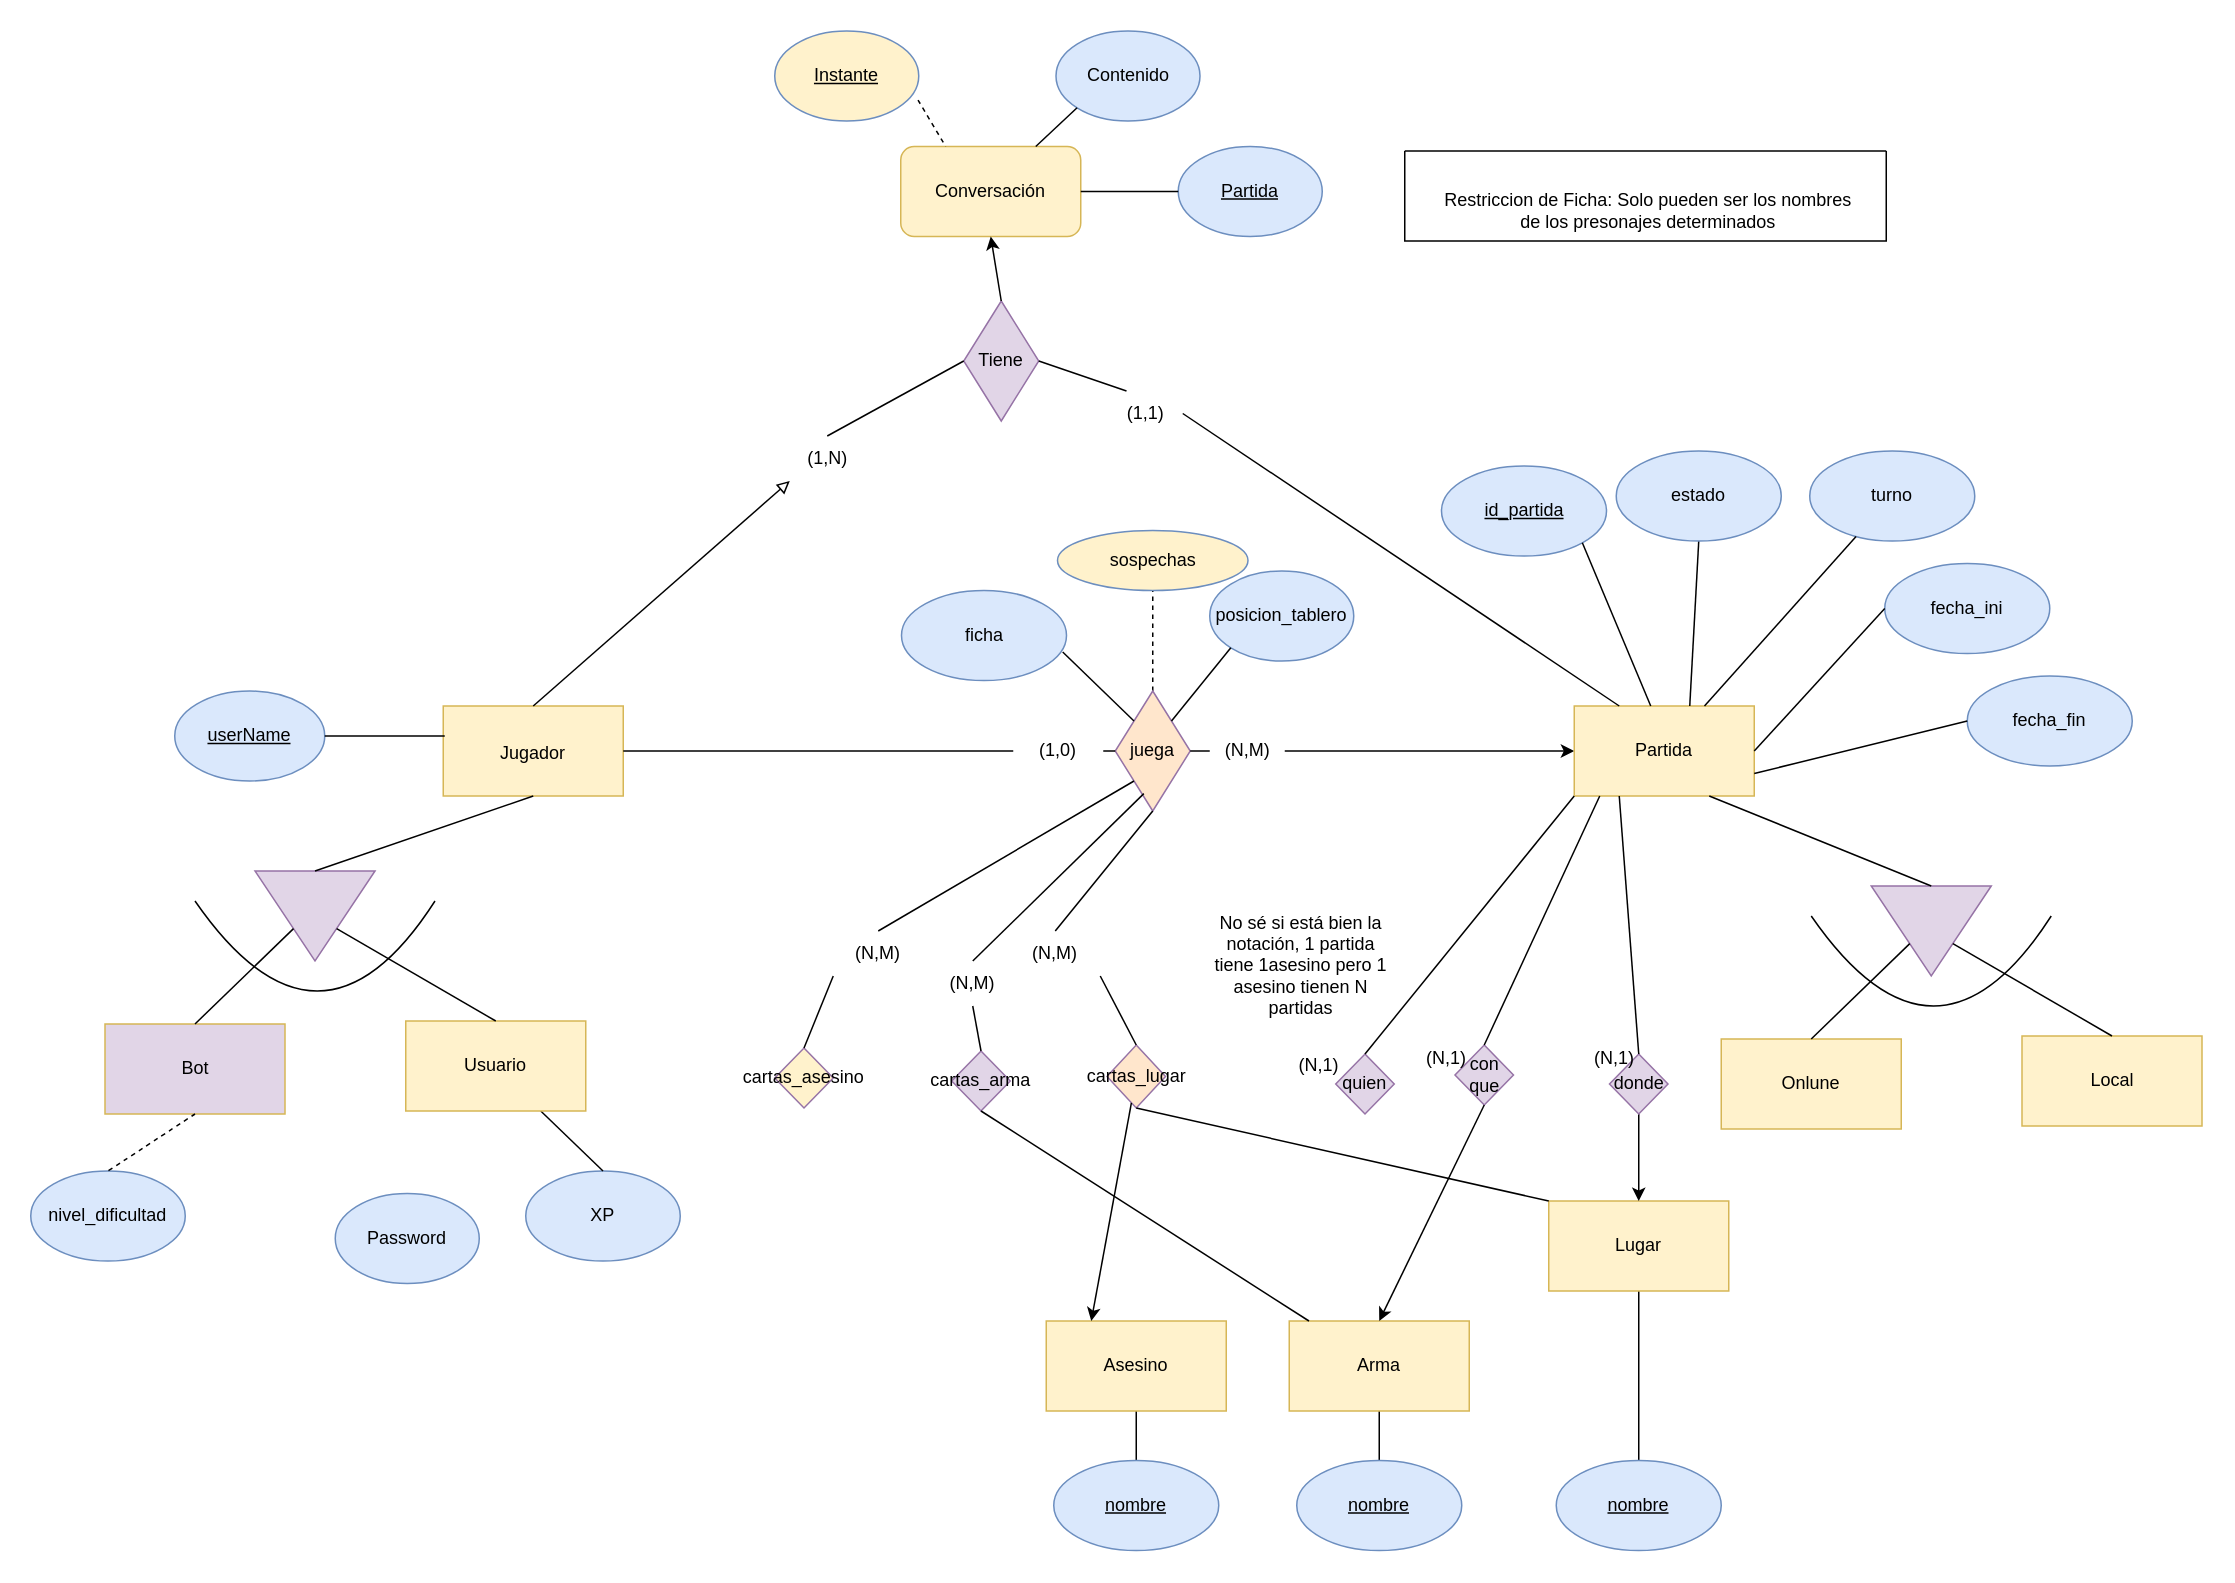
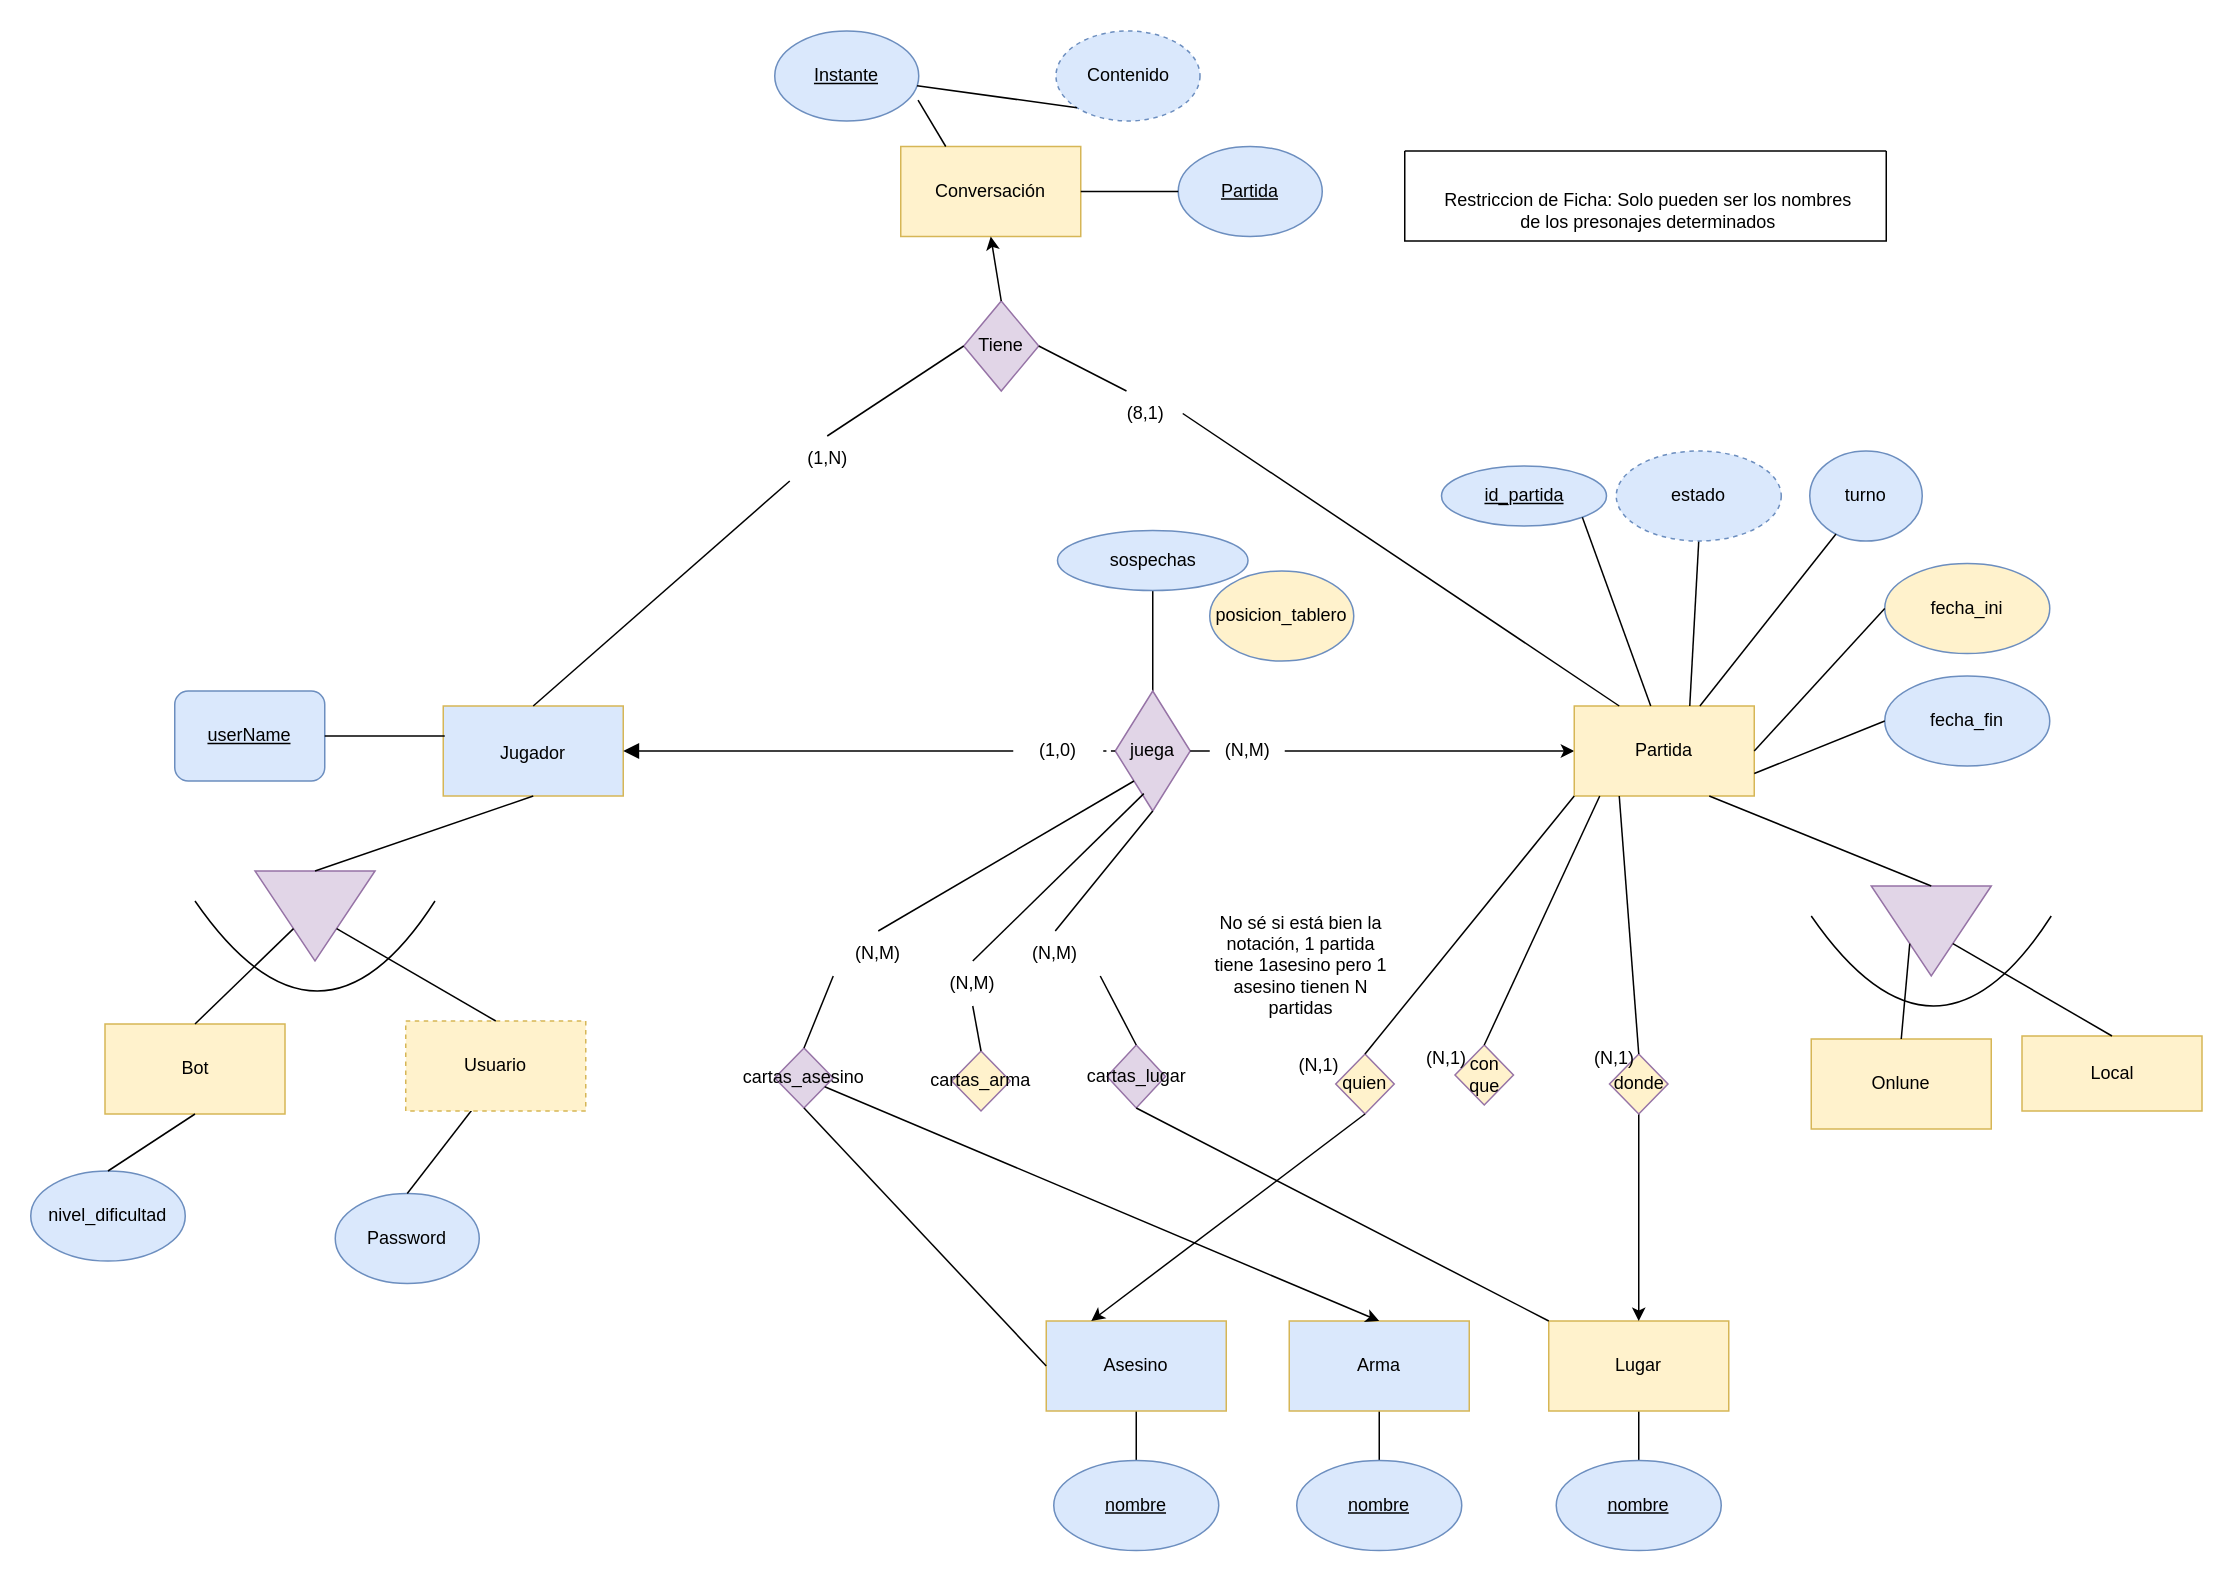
node "Instante": fillcolor #fff2cc -> #dae8fc
node "Contenido": style solid -> dashed
edge "Instante" -- "Conversación": style dashed -> solid
edge "Contenido" -- "Conversación": now "Contenido" -- "Instante"
node "Conversación": shape rounded rectangle -> rectangle
node "Tiene": size 75x120 -> 75x90
node "(1,1)": label "(1,1)" -> "(8,1)"
edge "Jugador" -> "(1,N)": arrowhead block -> none
node "estado": style solid -> dashed
node "turno": size 165x90 -> 113x90
node "id_partida": size 165x90 -> 165x60
node "sospechas": fillcolor #fff2cc -> #dae8fc
node "fecha_ini": fillcolor #dae8fc -> #fff2cc
node "posicion_tablero": fillcolor #dae8fc -> #fff2cc
node "ficha": removed
edge "sospechas" -- "juega": style dashed -> solid
edge "posicion_tablero" -- "juega": removed
edge "ficha" -- "juega": removed
node "fecha_fin": moved (2050, 721) -> (1967, 721)
node "userName": shape ellipse -> rounded rectangle
node "Jugador": fillcolor #fff2cc -> #dae8fc
edge "Jugador" -- "(1,0)": arrowhead none -> block
edge "(1,0)" -- "juega": style solid -> dashed
node "juega": fillcolor #ffe6cc -> #e1d5e7
node "Usuario": style solid -> dashed
node "Bot": fillcolor #e1d5e7 -> #fff2cc
node "con que": fillcolor #e1d5e7 -> #fff2cc
node "cartas_lugar": fillcolor #ffe6cc -> #e1d5e7
node "cartas_asesino": fillcolor #fff2cc -> #e1d5e7
node "cartas_arma": fillcolor #e1d5e7 -> #fff2cc
node "Local": size 180x90 -> 180x75
node "quien": fillcolor #e1d5e7 -> #fff2cc
node "donde": fillcolor #e1d5e7 -> #fff2cc
node "Onlune": moved (1811, 1084) -> (1901, 1084)
edge "Usuario" -- "XP": removed
edge "Bot" -- "nivel_dificultad": style dashed -> solid
edge "Usuario" -- "Password": added
edge "cartas_arma" -- "Arma": removed
edge "cartas_lugar" -> "Asesino": now "quien" -> "Asesino"
edge "con que" -> "Arma": now "cartas_asesino" -> "Arma"
node "XP": removed
edge "cartas_asesino" -- "Asesino": added
node "Lugar": moved (1639, 1246) -> (1639, 1366)
node "Asesino": fillcolor #fff2cc -> #dae8fc
node "Arma": fillcolor #fff2cc -> #dae8fc
